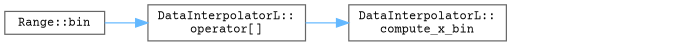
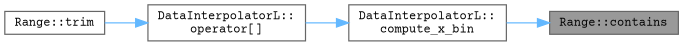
node "Range::bin": label "Range::bin" -> "Range::trim"
node "Range::contains": added
